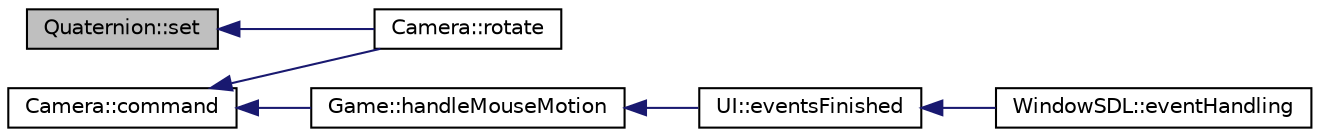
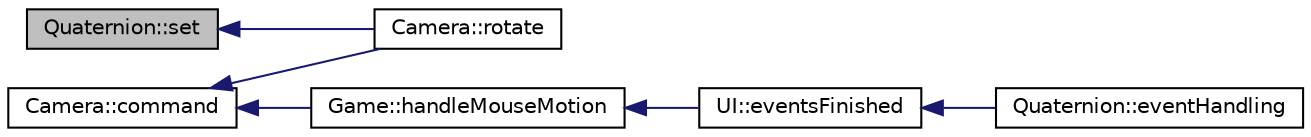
node "WindowSDL::eventHandling": label "WindowSDL::eventHandling" -> "Quaternion::eventHandling"
